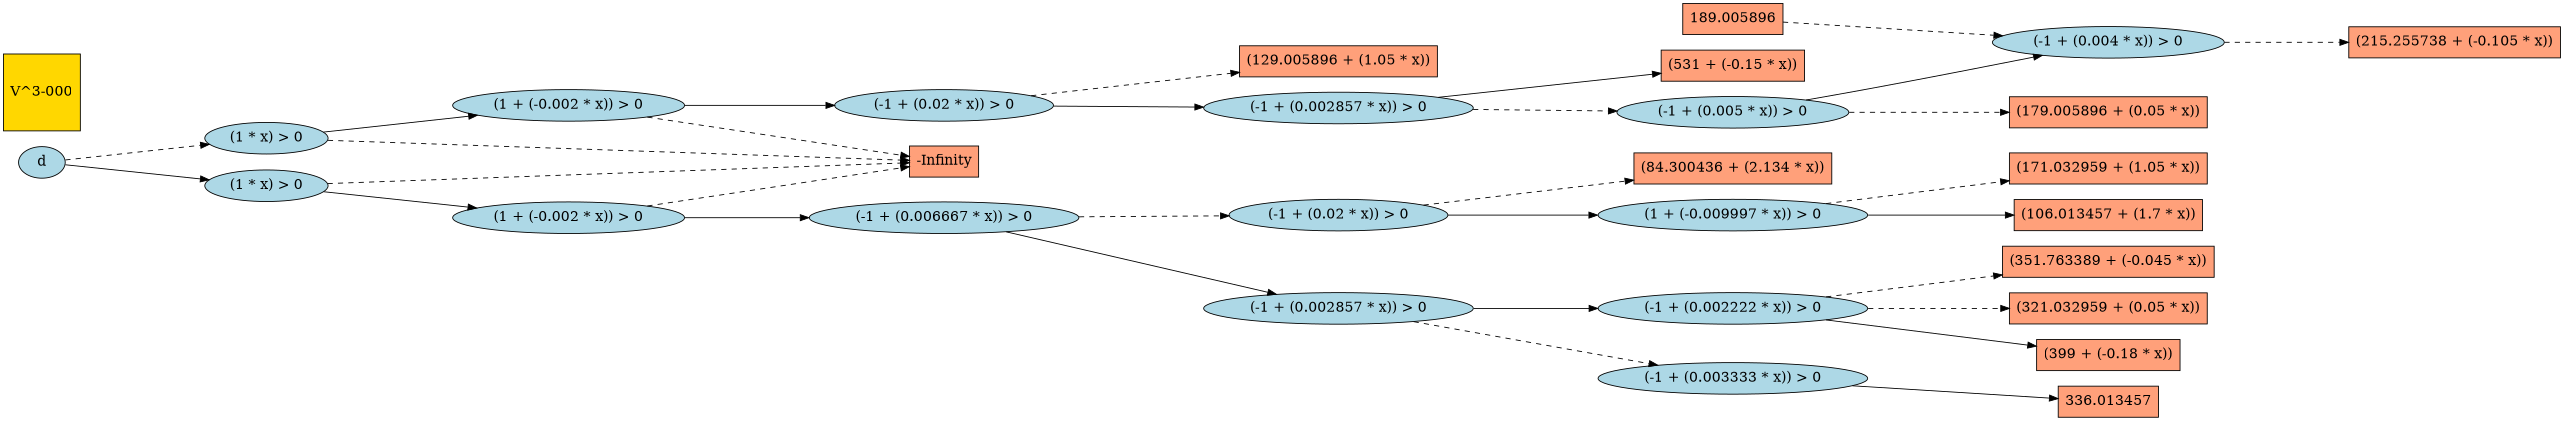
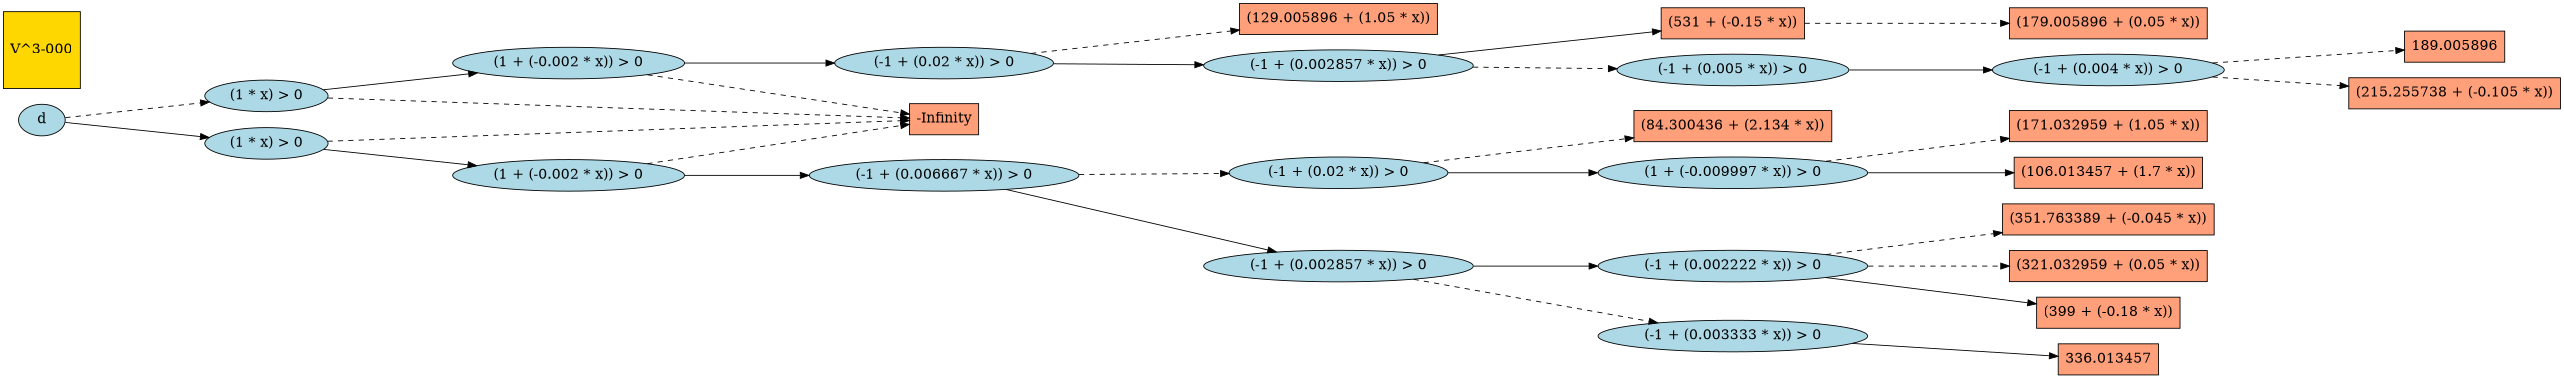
edge "189.005896" -> "(-1 + (0.004 * x)) > 0": reversed
edge "(-1 + (0.005 * x)) > 0" -> "(179.005896 + (0.05 * x))": now "(531 + (-0.15 * x))" -> "(179.005896 + (0.05 * x))"
